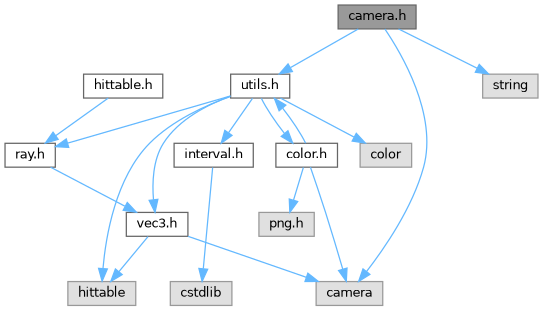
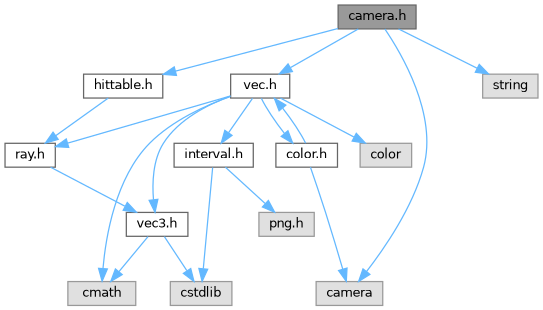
edge "camera.h" -> "hittable.h": added
node "utils.h": label "utils.h" -> "vec.h"
edge "color.h" -> "png.h": now "interval.h" -> "png.h"
edge "vec3.h" -> "camera": now "vec3.h" -> "cstdlib"
node "hittable": label "hittable" -> "cmath"
